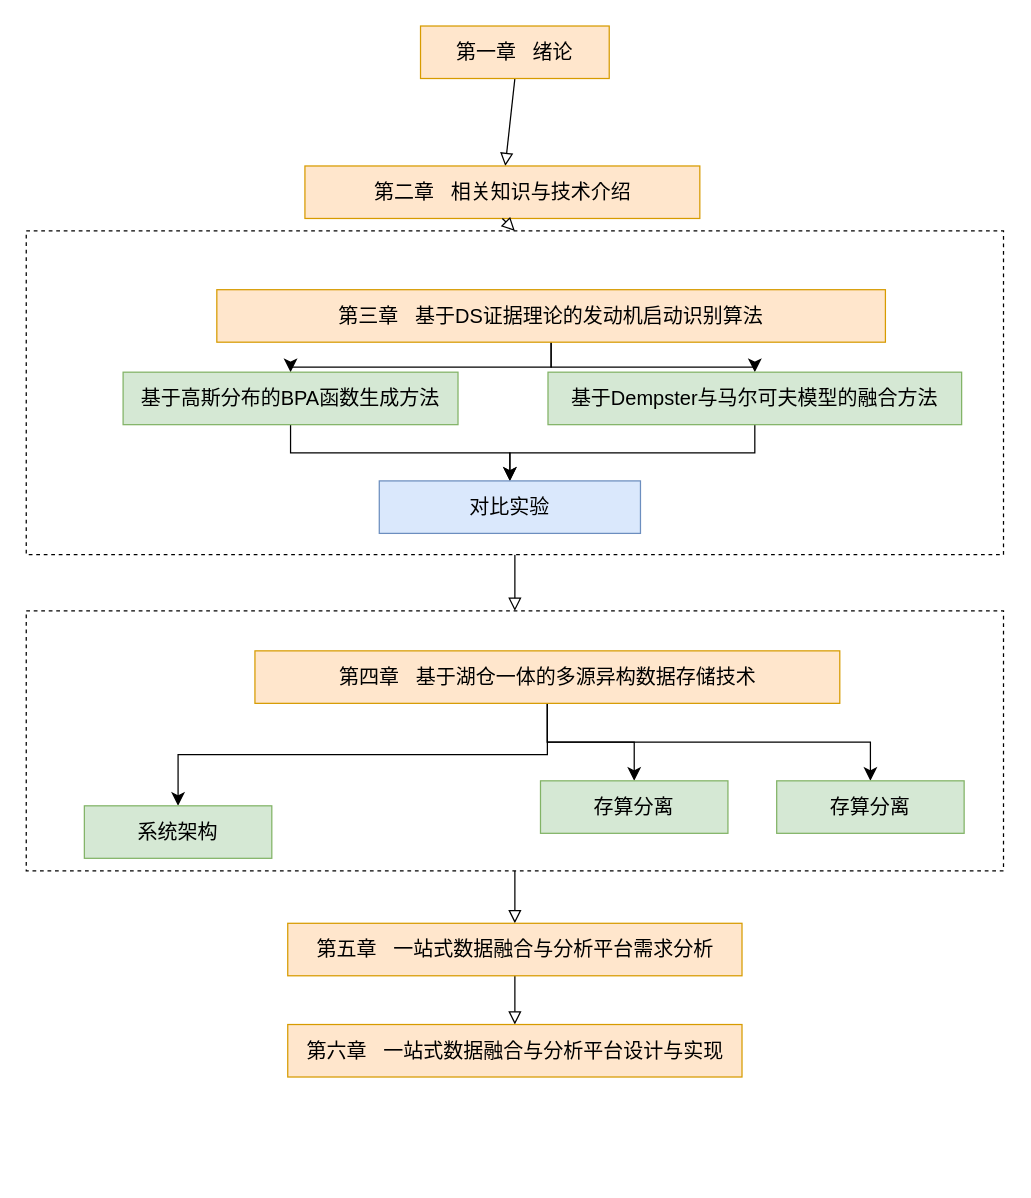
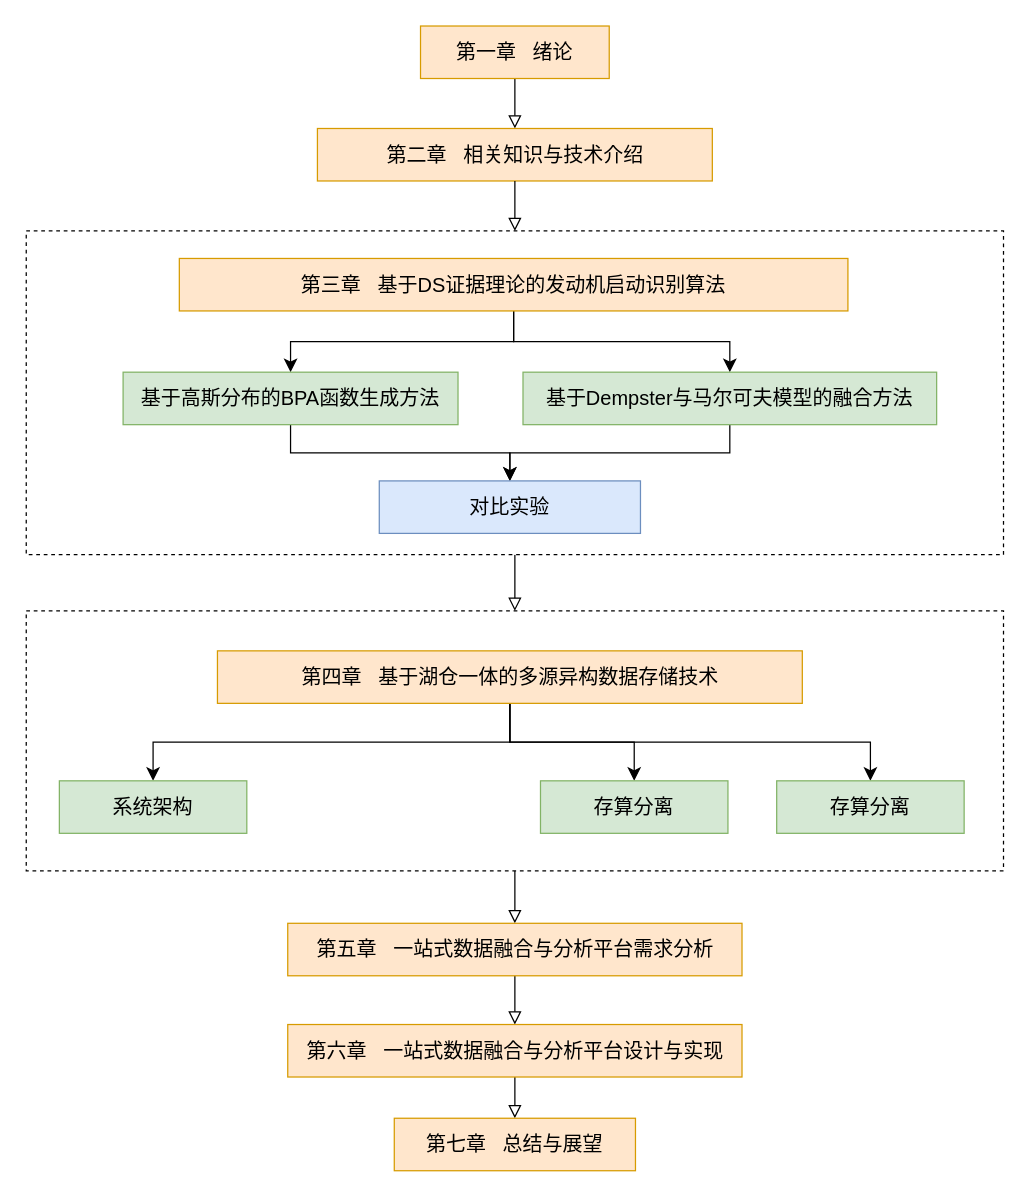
node "第二章 相关知识与技术介绍": moved (503, 192) -> (515, 154)
node "第三章 基于DS证据理论的发动机启动识别算法": moved (551, 316) -> (514, 284)
node "基于Dempster与马尔可夫模型的融合方法": moved (755, 398) -> (730, 398)
node "第四章 基于湖仓一体的多源异构数据存储技术": moved (548, 677) -> (510, 677)
node "系统架构": moved (178, 832) -> (153, 807)
edge "第六章 一站式数据融合与分析平台设计与实现" -> "第七章 总结与展望": added
node "第七章 总结与展望": added
